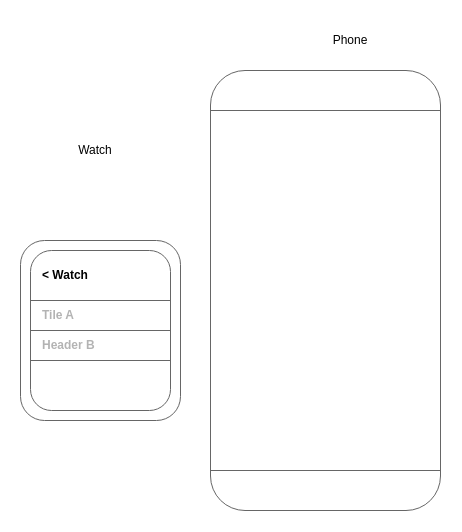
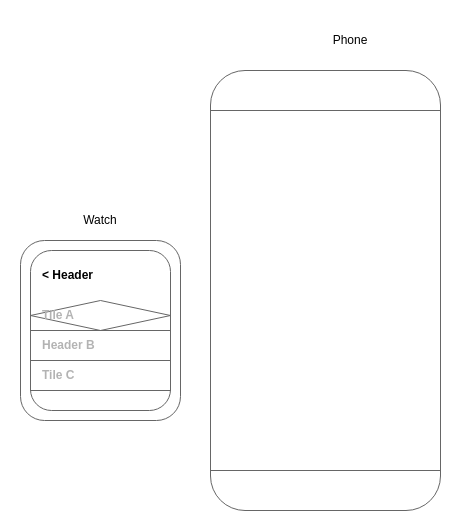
node "Watch": moved (96, 151) -> (101, 221)
node "< Watch": label "< Watch" -> "< Header"
node "Tile A": shape rectangle -> diamond
node "Tile C": added
